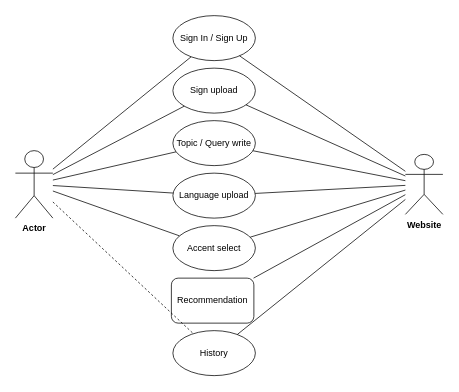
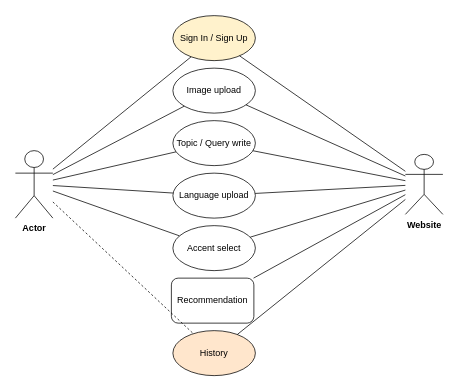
node "Sign In / Sign Up": fillcolor #ffffff -> #fff2cc
node "Sign upload": label "Sign upload" -> "Image upload"
node "History": fillcolor #ffffff -> #ffe6cc
